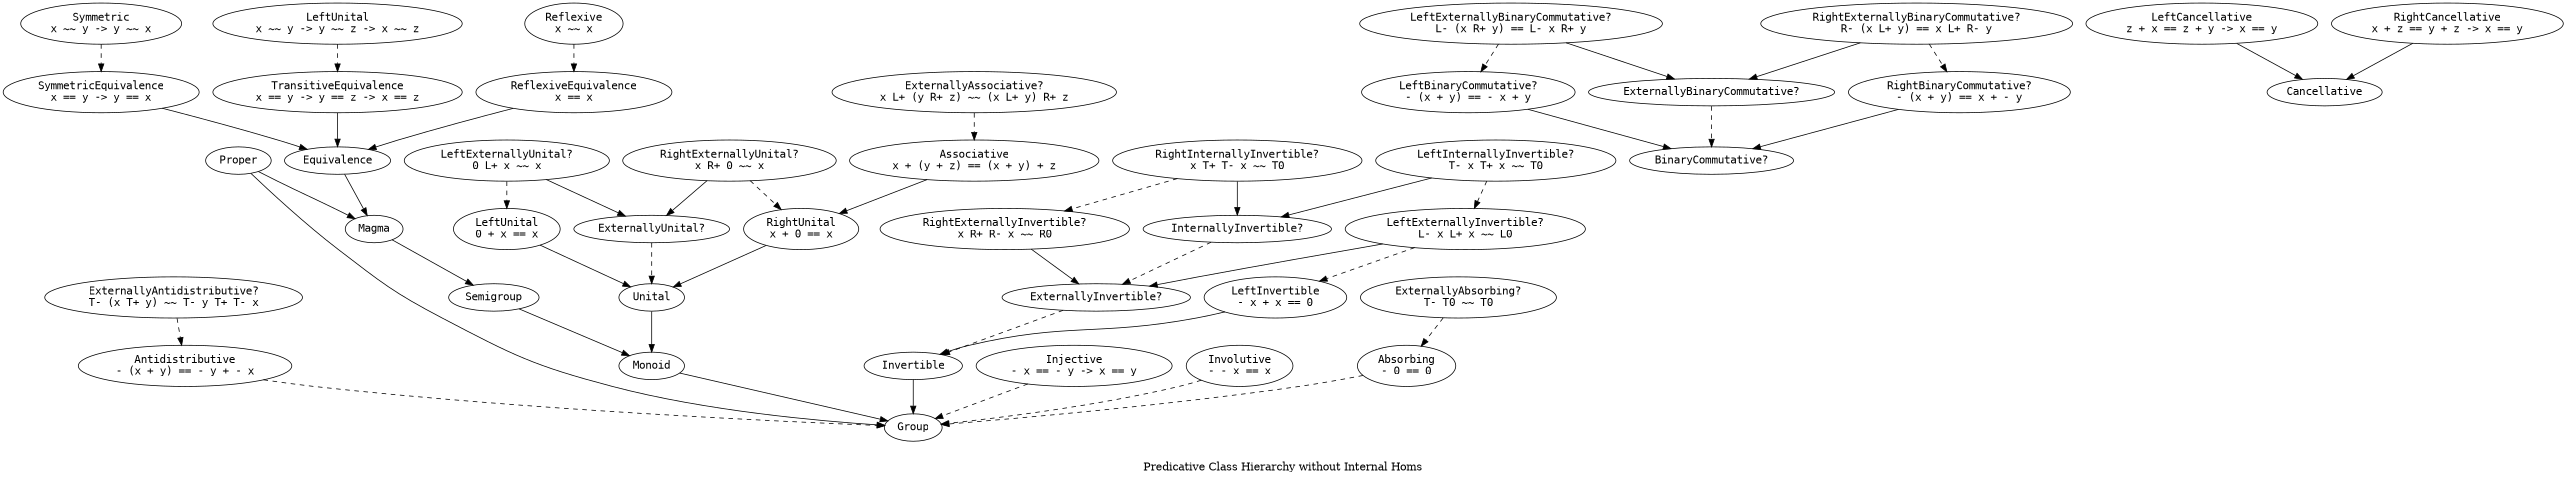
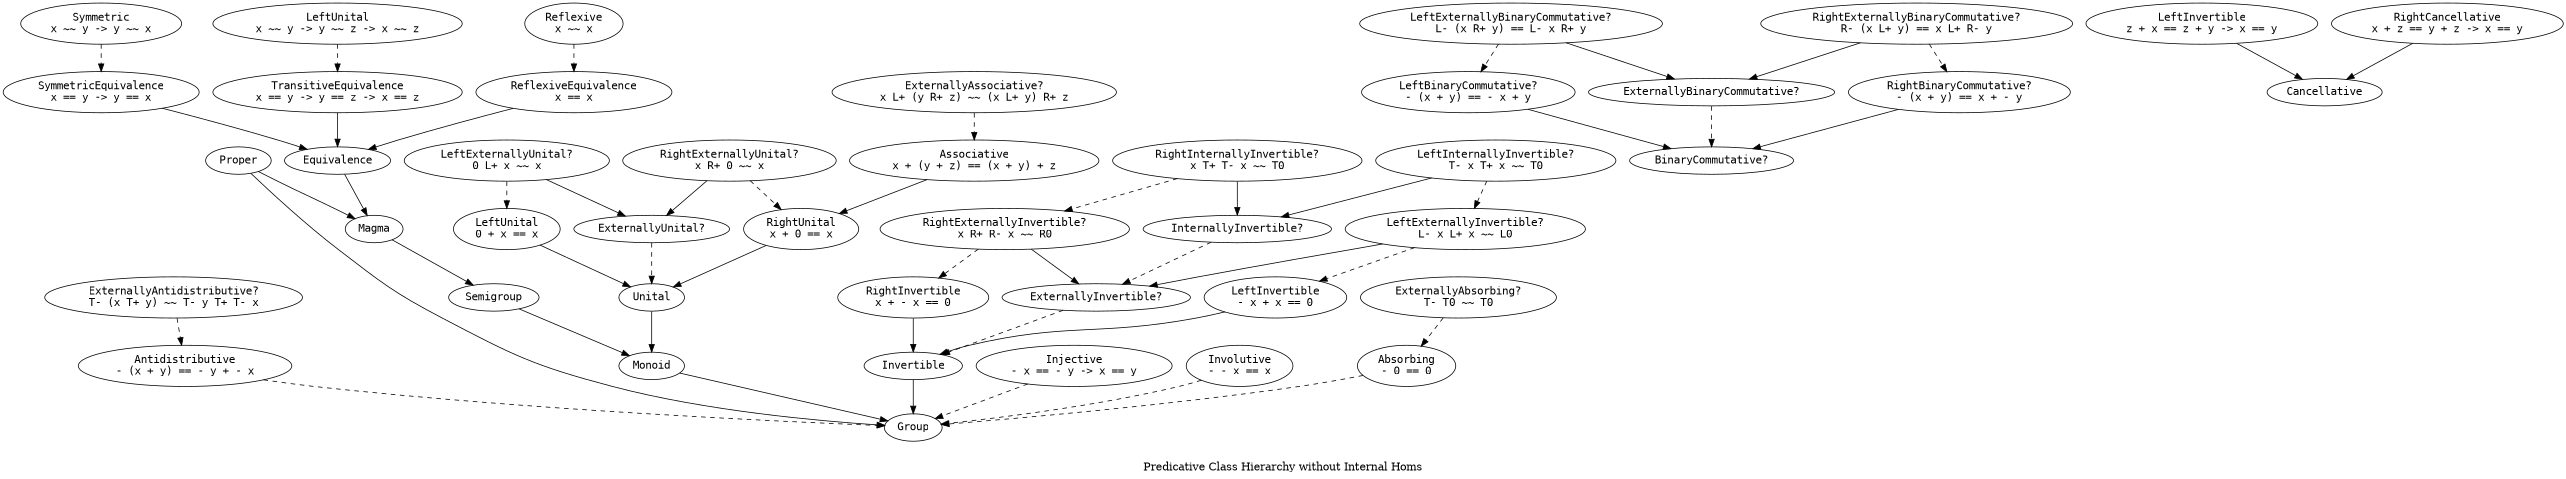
node "LeftCancellative z + x == z + y -> x == y": label "LeftCancellative z + x == z + y -> x == y" -> "LeftInvertible z + x == z + y -> x == y"
node "RightInvertible x + - x == 0": added
